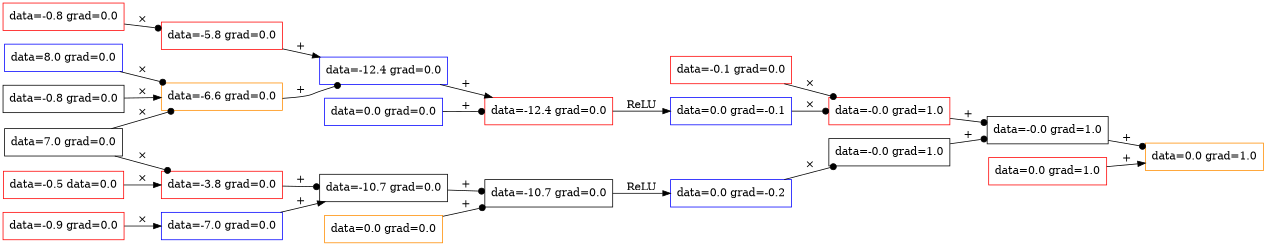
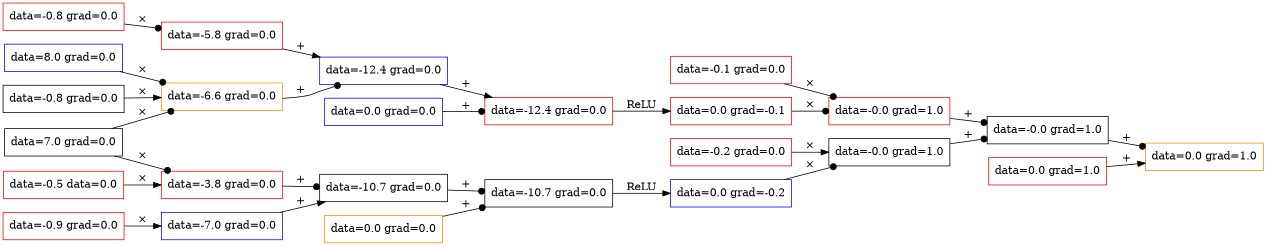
node "data=0.0 grad=-0.1": color blue -> red
node "data=-0.2 grad=0.0": added
